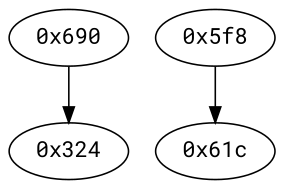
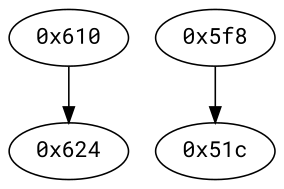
node "0x690": label "0x690" -> "0x610"
node "0x324": label "0x324" -> "0x624"
node "0x61c": label "0x61c" -> "0x51c"
